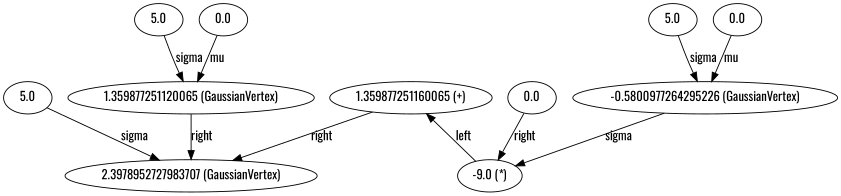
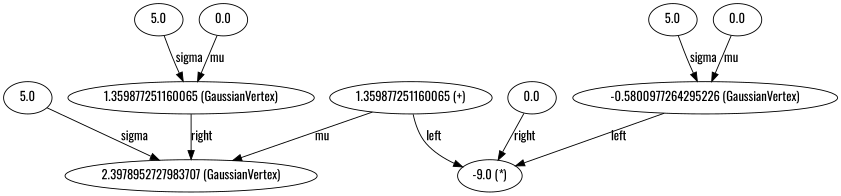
node "1.359877251120065 (GaussianVertex)": label "1.359877251120065 (GaussianVertex)" -> "1.359877251160065 (GaussianVertex)"
edge "1.359877251160065 (+)" -> "2.3978952727983707 (GaussianVertex)": label "right" -> "mu"
edge "-0.5800977264295226 (GaussianVertex)" -> "-9.0 (*)": label "sigma" -> "left"
edge "-9.0 (*)" -> "1.359877251160065 (+)": reversed
